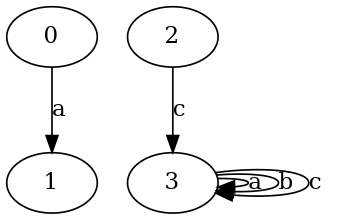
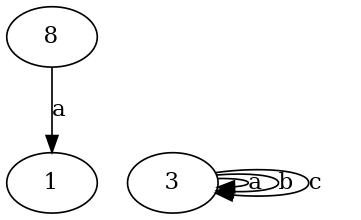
node "0": label "0" -> "8"
node "2": removed
